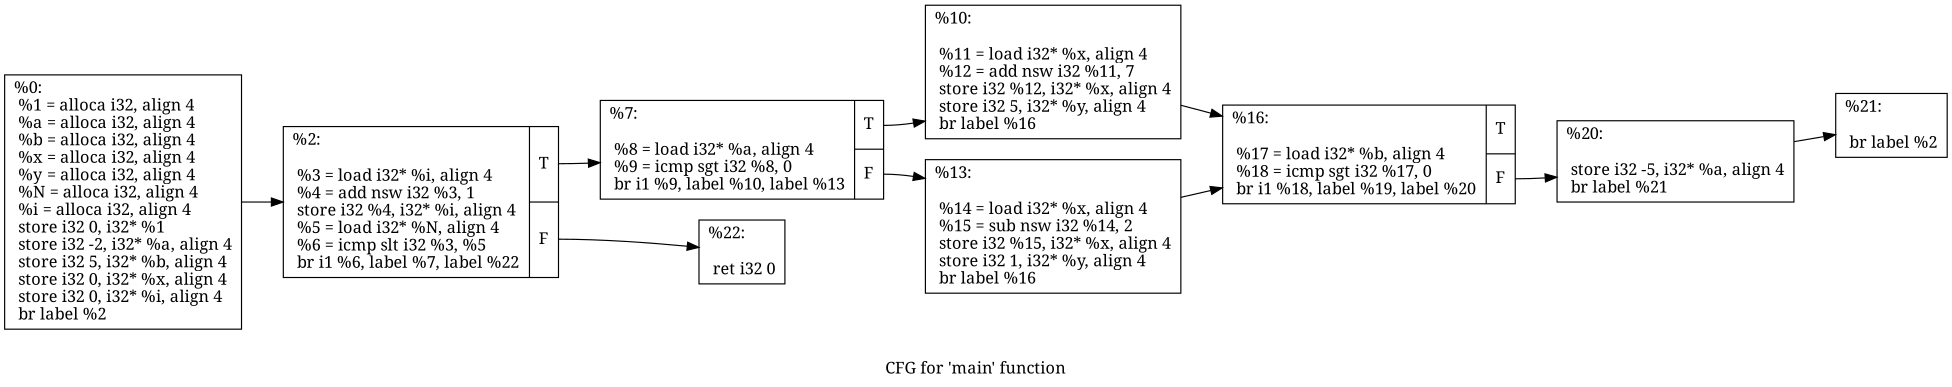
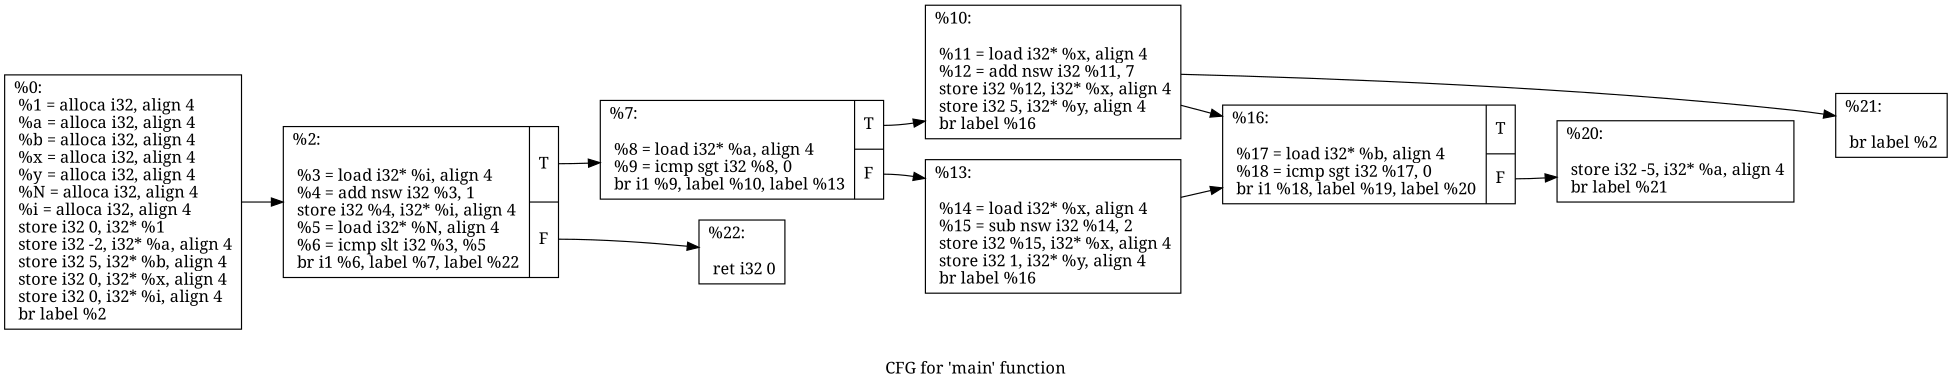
edge "%20:" -> "%21:": now "%10:" -> "%21:"
